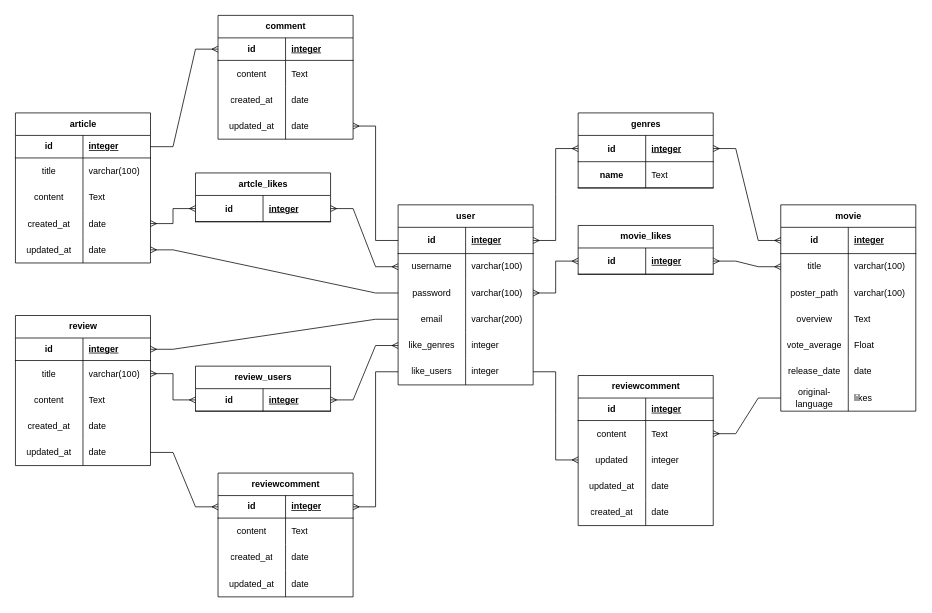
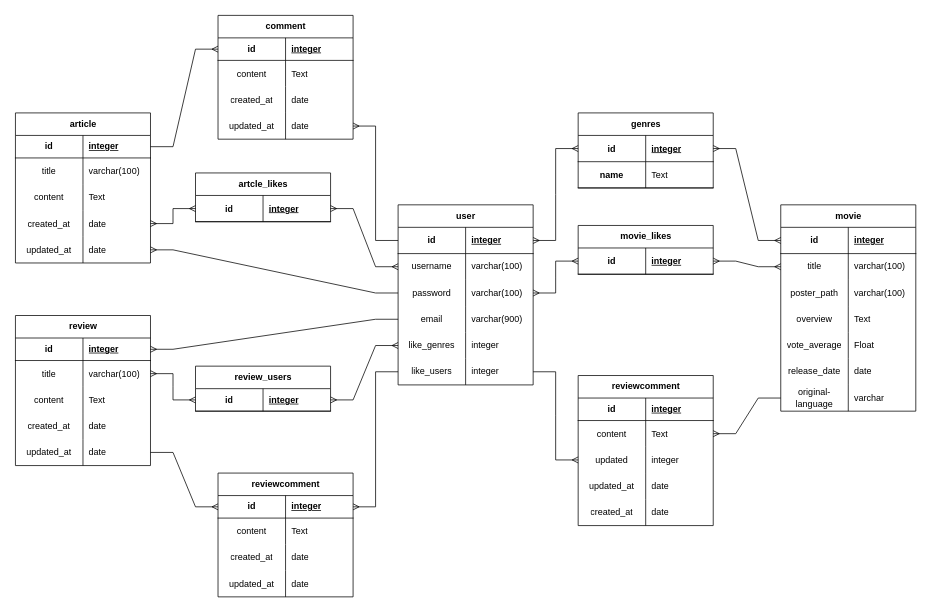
node "varchar(200)": label "varchar(200)" -> "varchar(900)"
node "likes": label "likes" -> "varchar"
